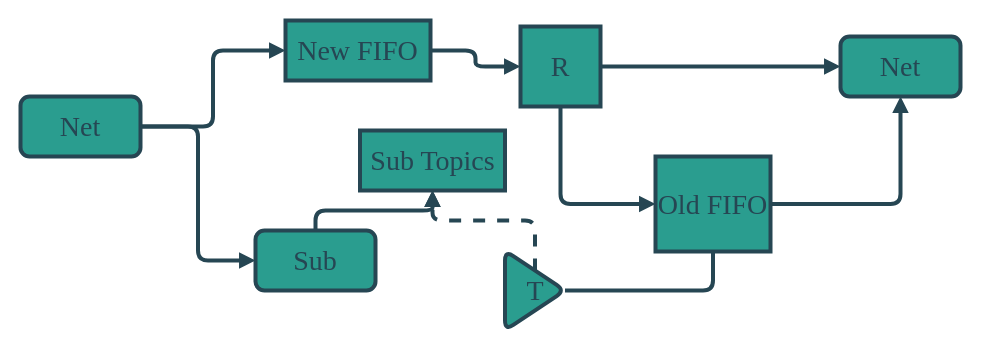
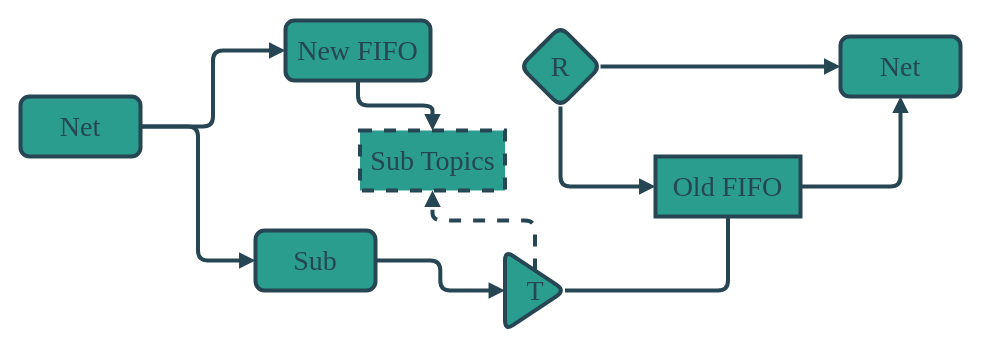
node "New FIFO": shape rectangle -> rounded rectangle
edge "New FIFO" -> "R": now "New FIFO" -> "Sub Topics"
node "R": shape rectangle -> diamond
node "Sub Topics": style solid -> dashed
node "Old FIFO": size 115x95 -> 145x60
edge "Sub" -> "Sub Topics": now "Sub" -> "T"
